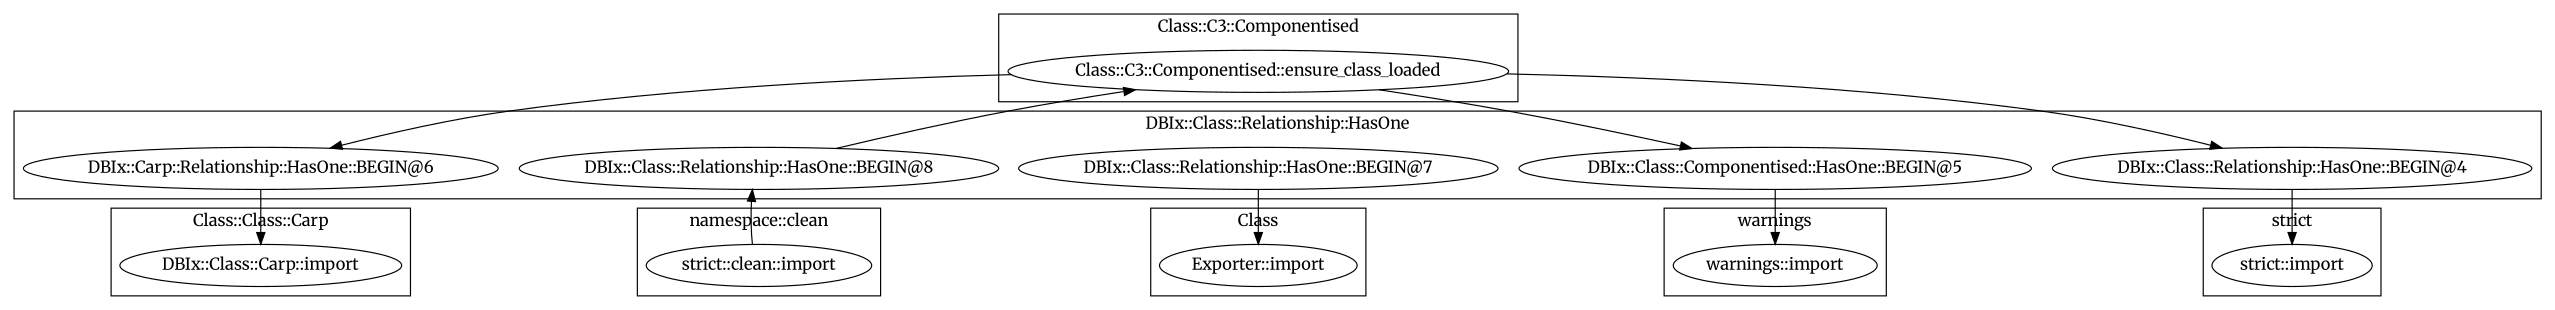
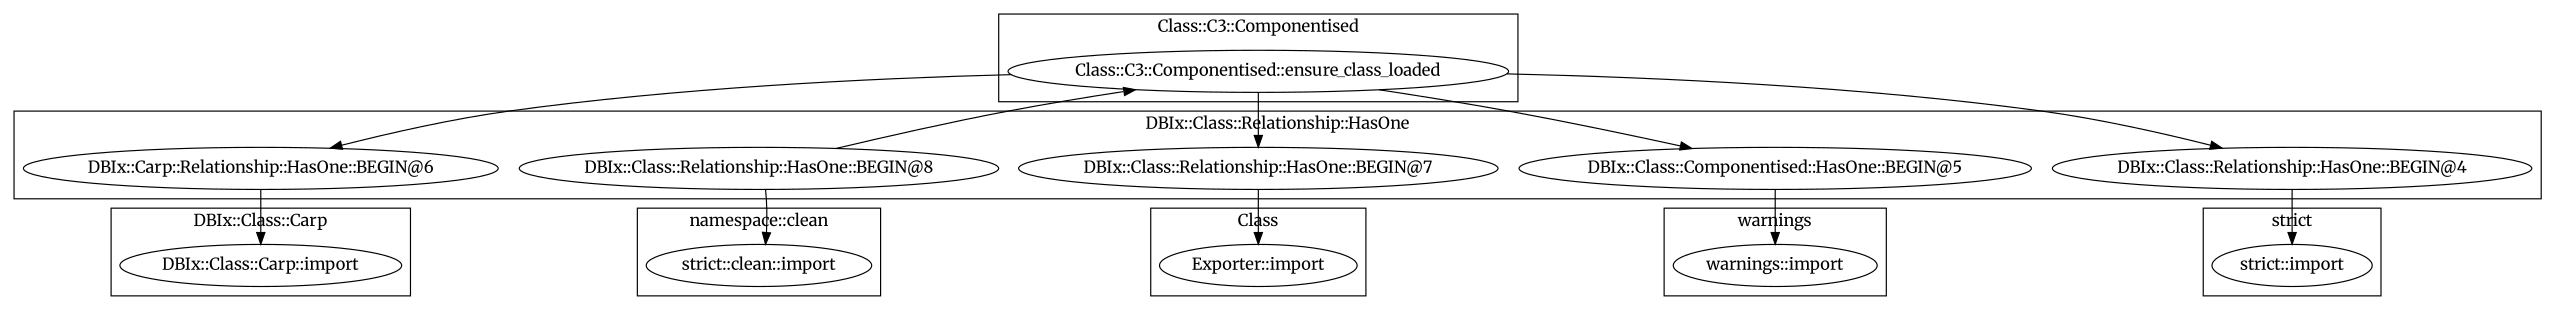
edge "Class::C3::Componentised::ensure_class_loaded" -> "DBIx::Class::Relationship::HasOne::BEGIN@7": added
cluster "Class::Class::Carp": label "Class::Class::Carp" -> "DBIx::Class::Carp"
edge "strict::clean::import" -> "DBIx::Class::Relationship::HasOne::BEGIN@8": reversed
